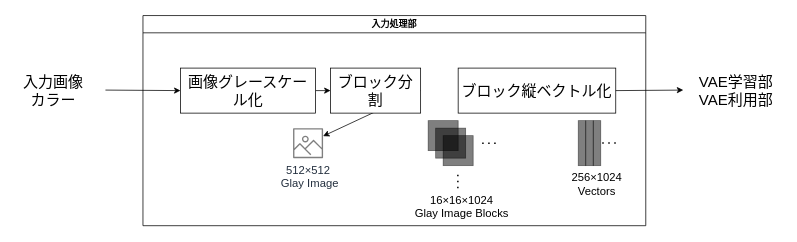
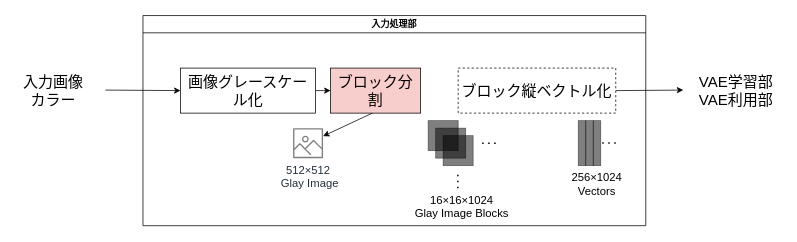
node "ブロック分割": fillcolor #ffffff -> #f8cecc
node "ブロック縦ベクトル化": style solid -> dashed
